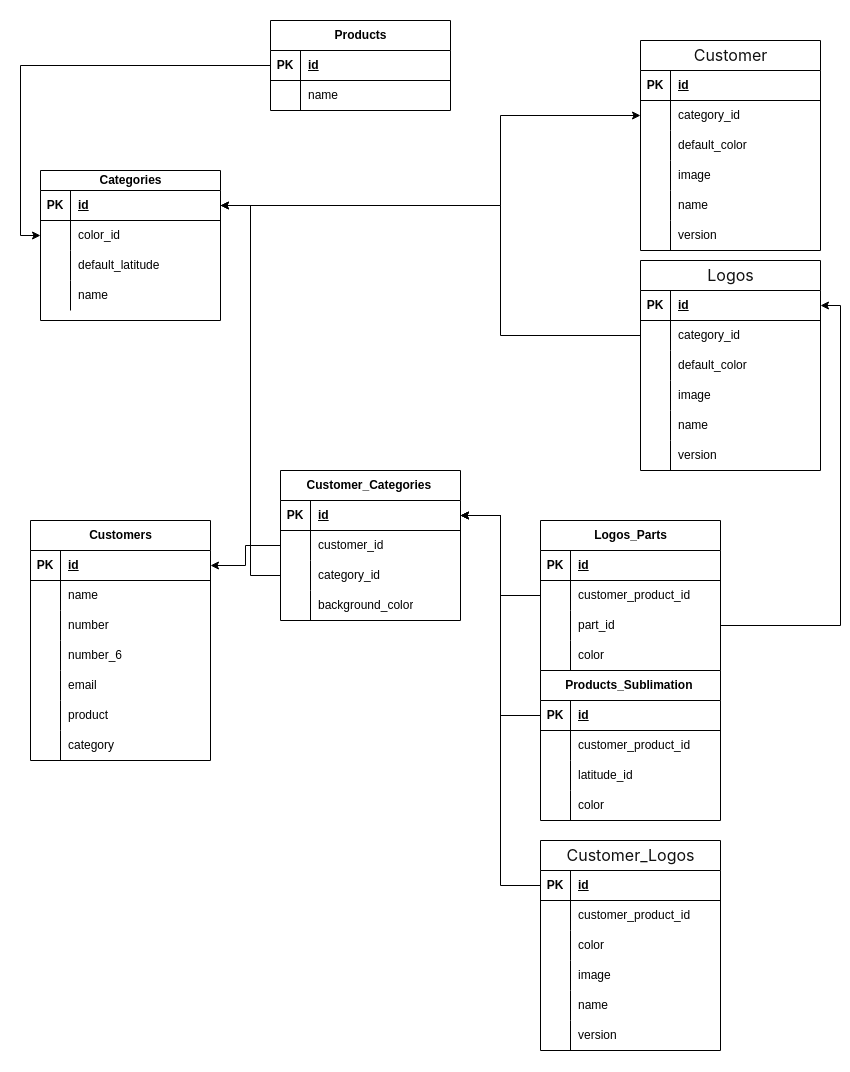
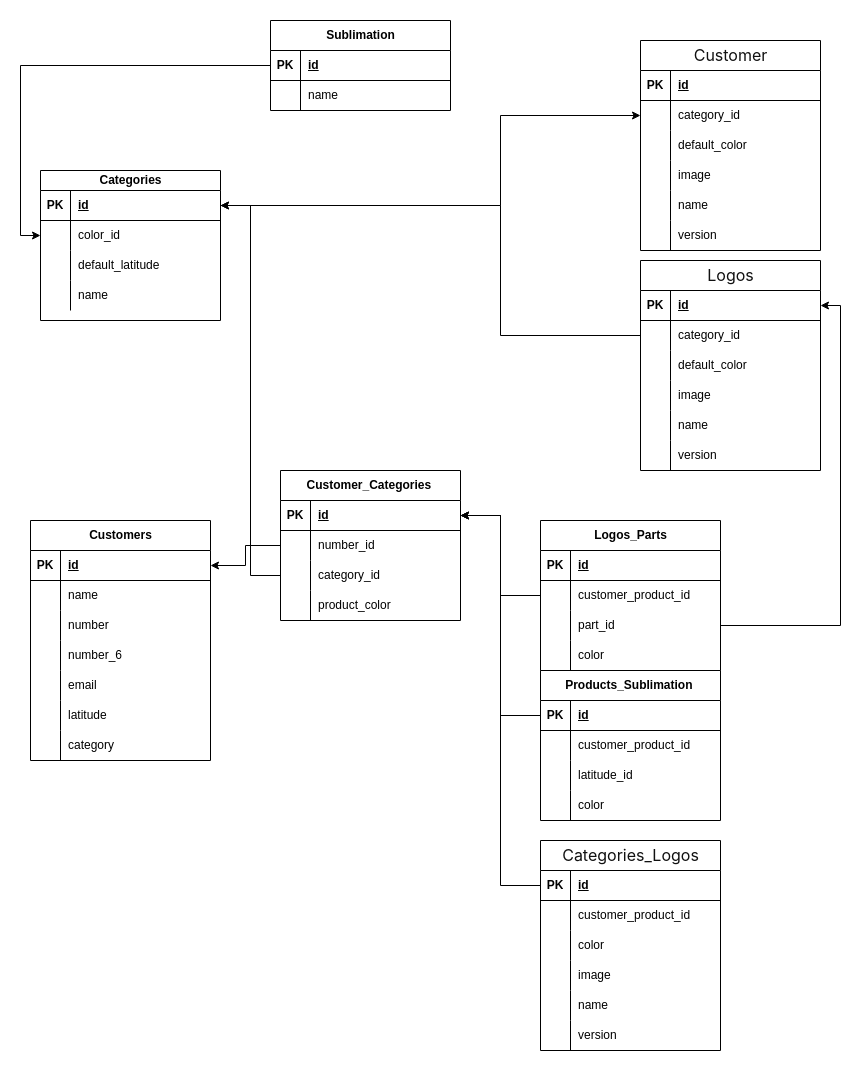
node "Products": label "Products" -> "Sublimation"
node "customer_id": label "customer_id" -> "number_id"
node "background_color": label "background_color" -> "product_color"
node "product": label "product" -> "latitude"
node "Customer_Logos": label "Customer_Logos" -> "Categories_Logos"
